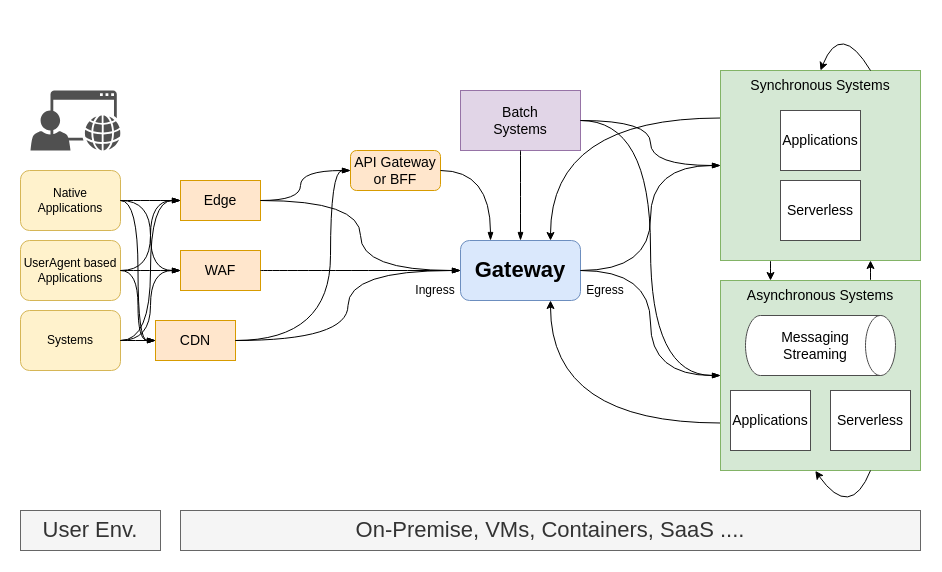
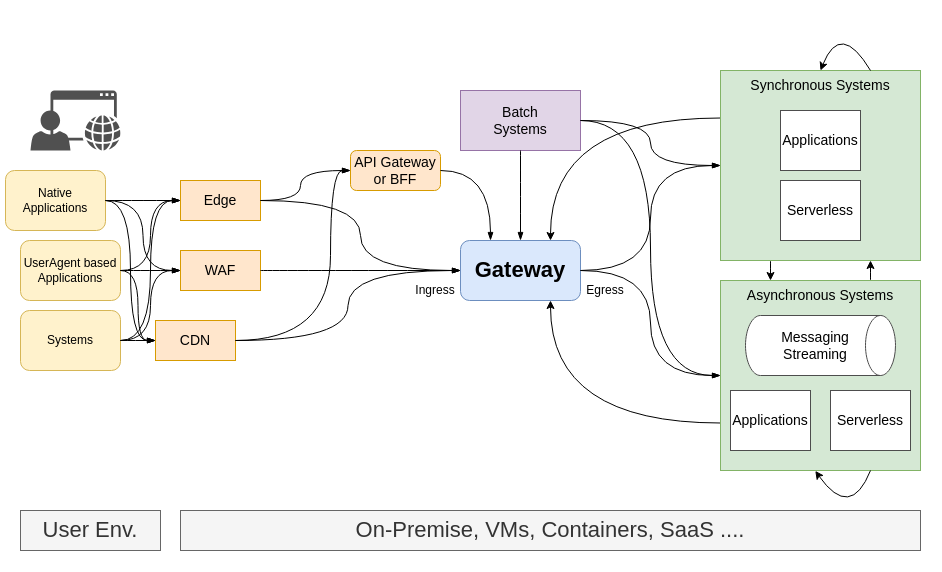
node "NativeApplications": moved (71, 201) -> (56, 201)
